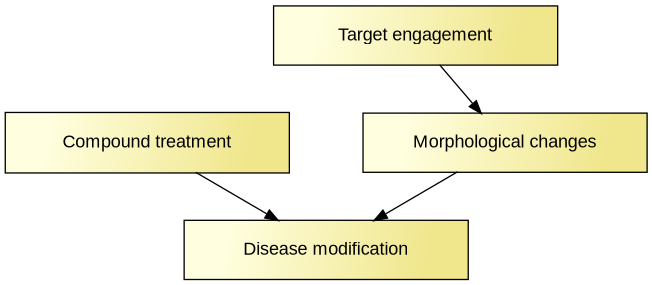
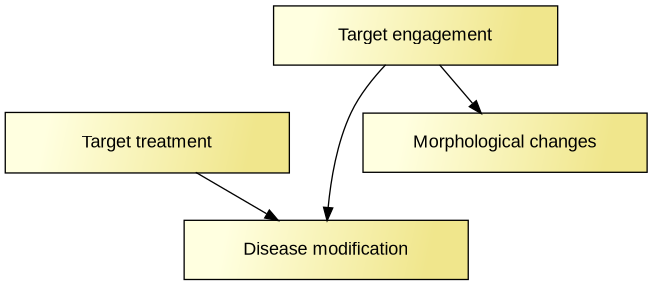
node "Compound treatment": label "Compound treatment" -> "Target treatment"
edge "Morphological changes" -> "Disease modification": now "Target engagement" -> "Disease modification"
